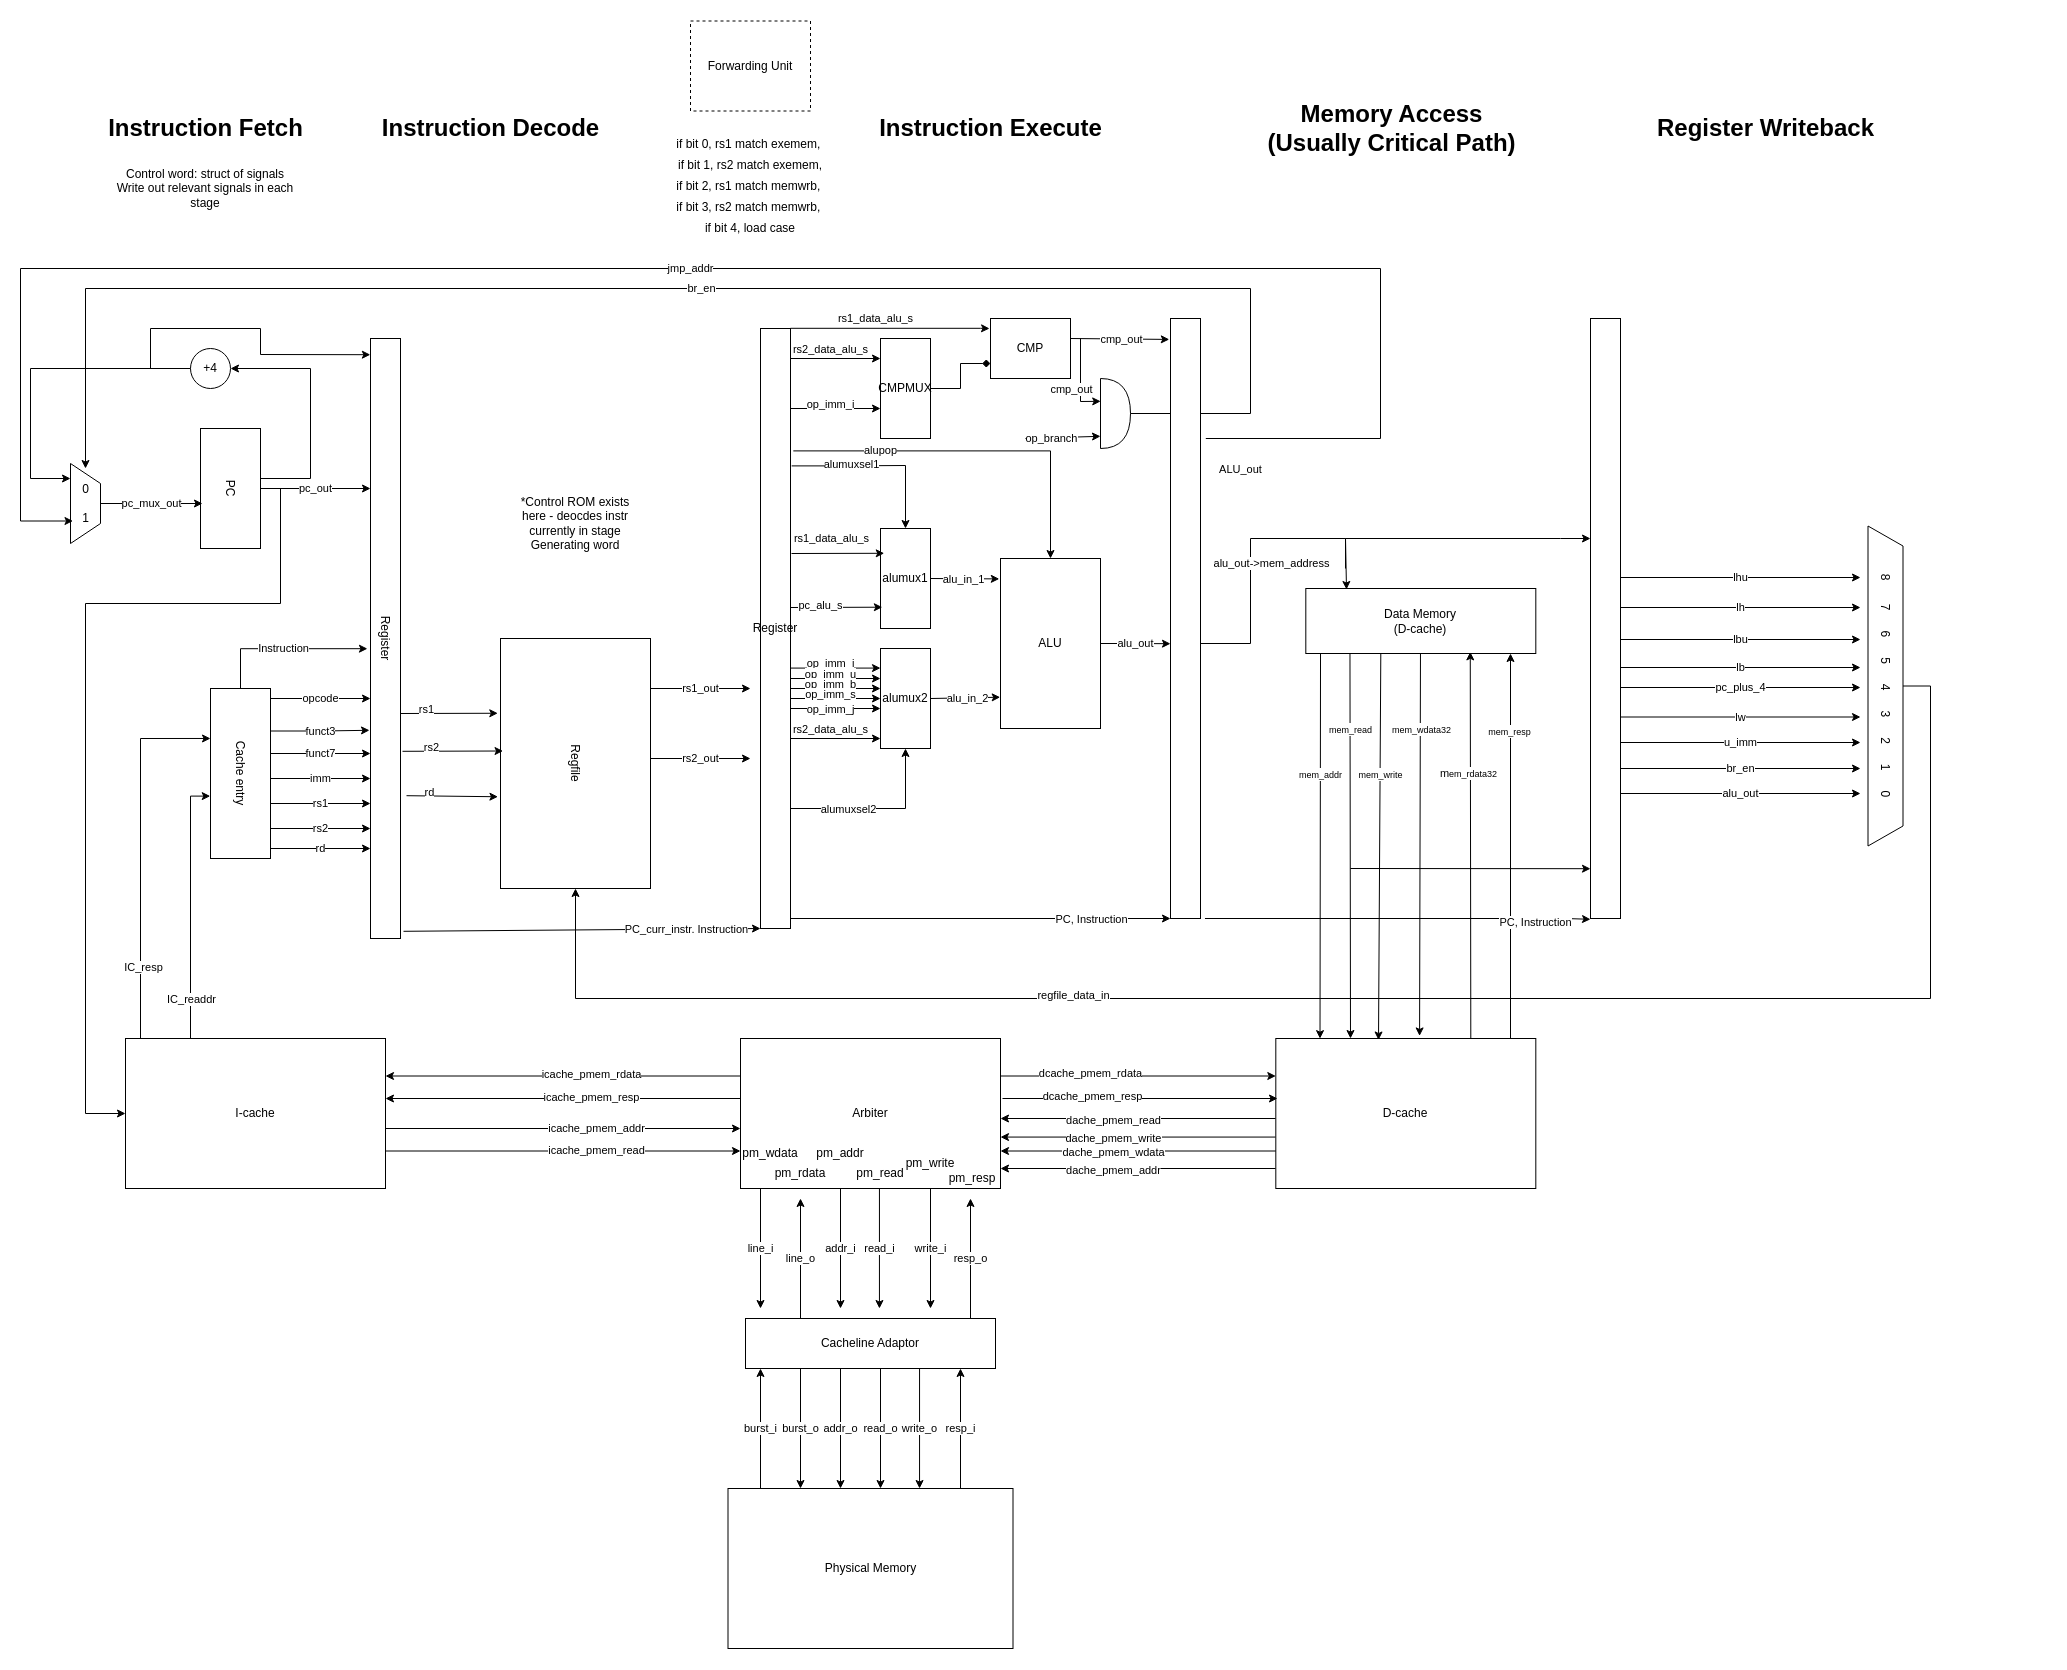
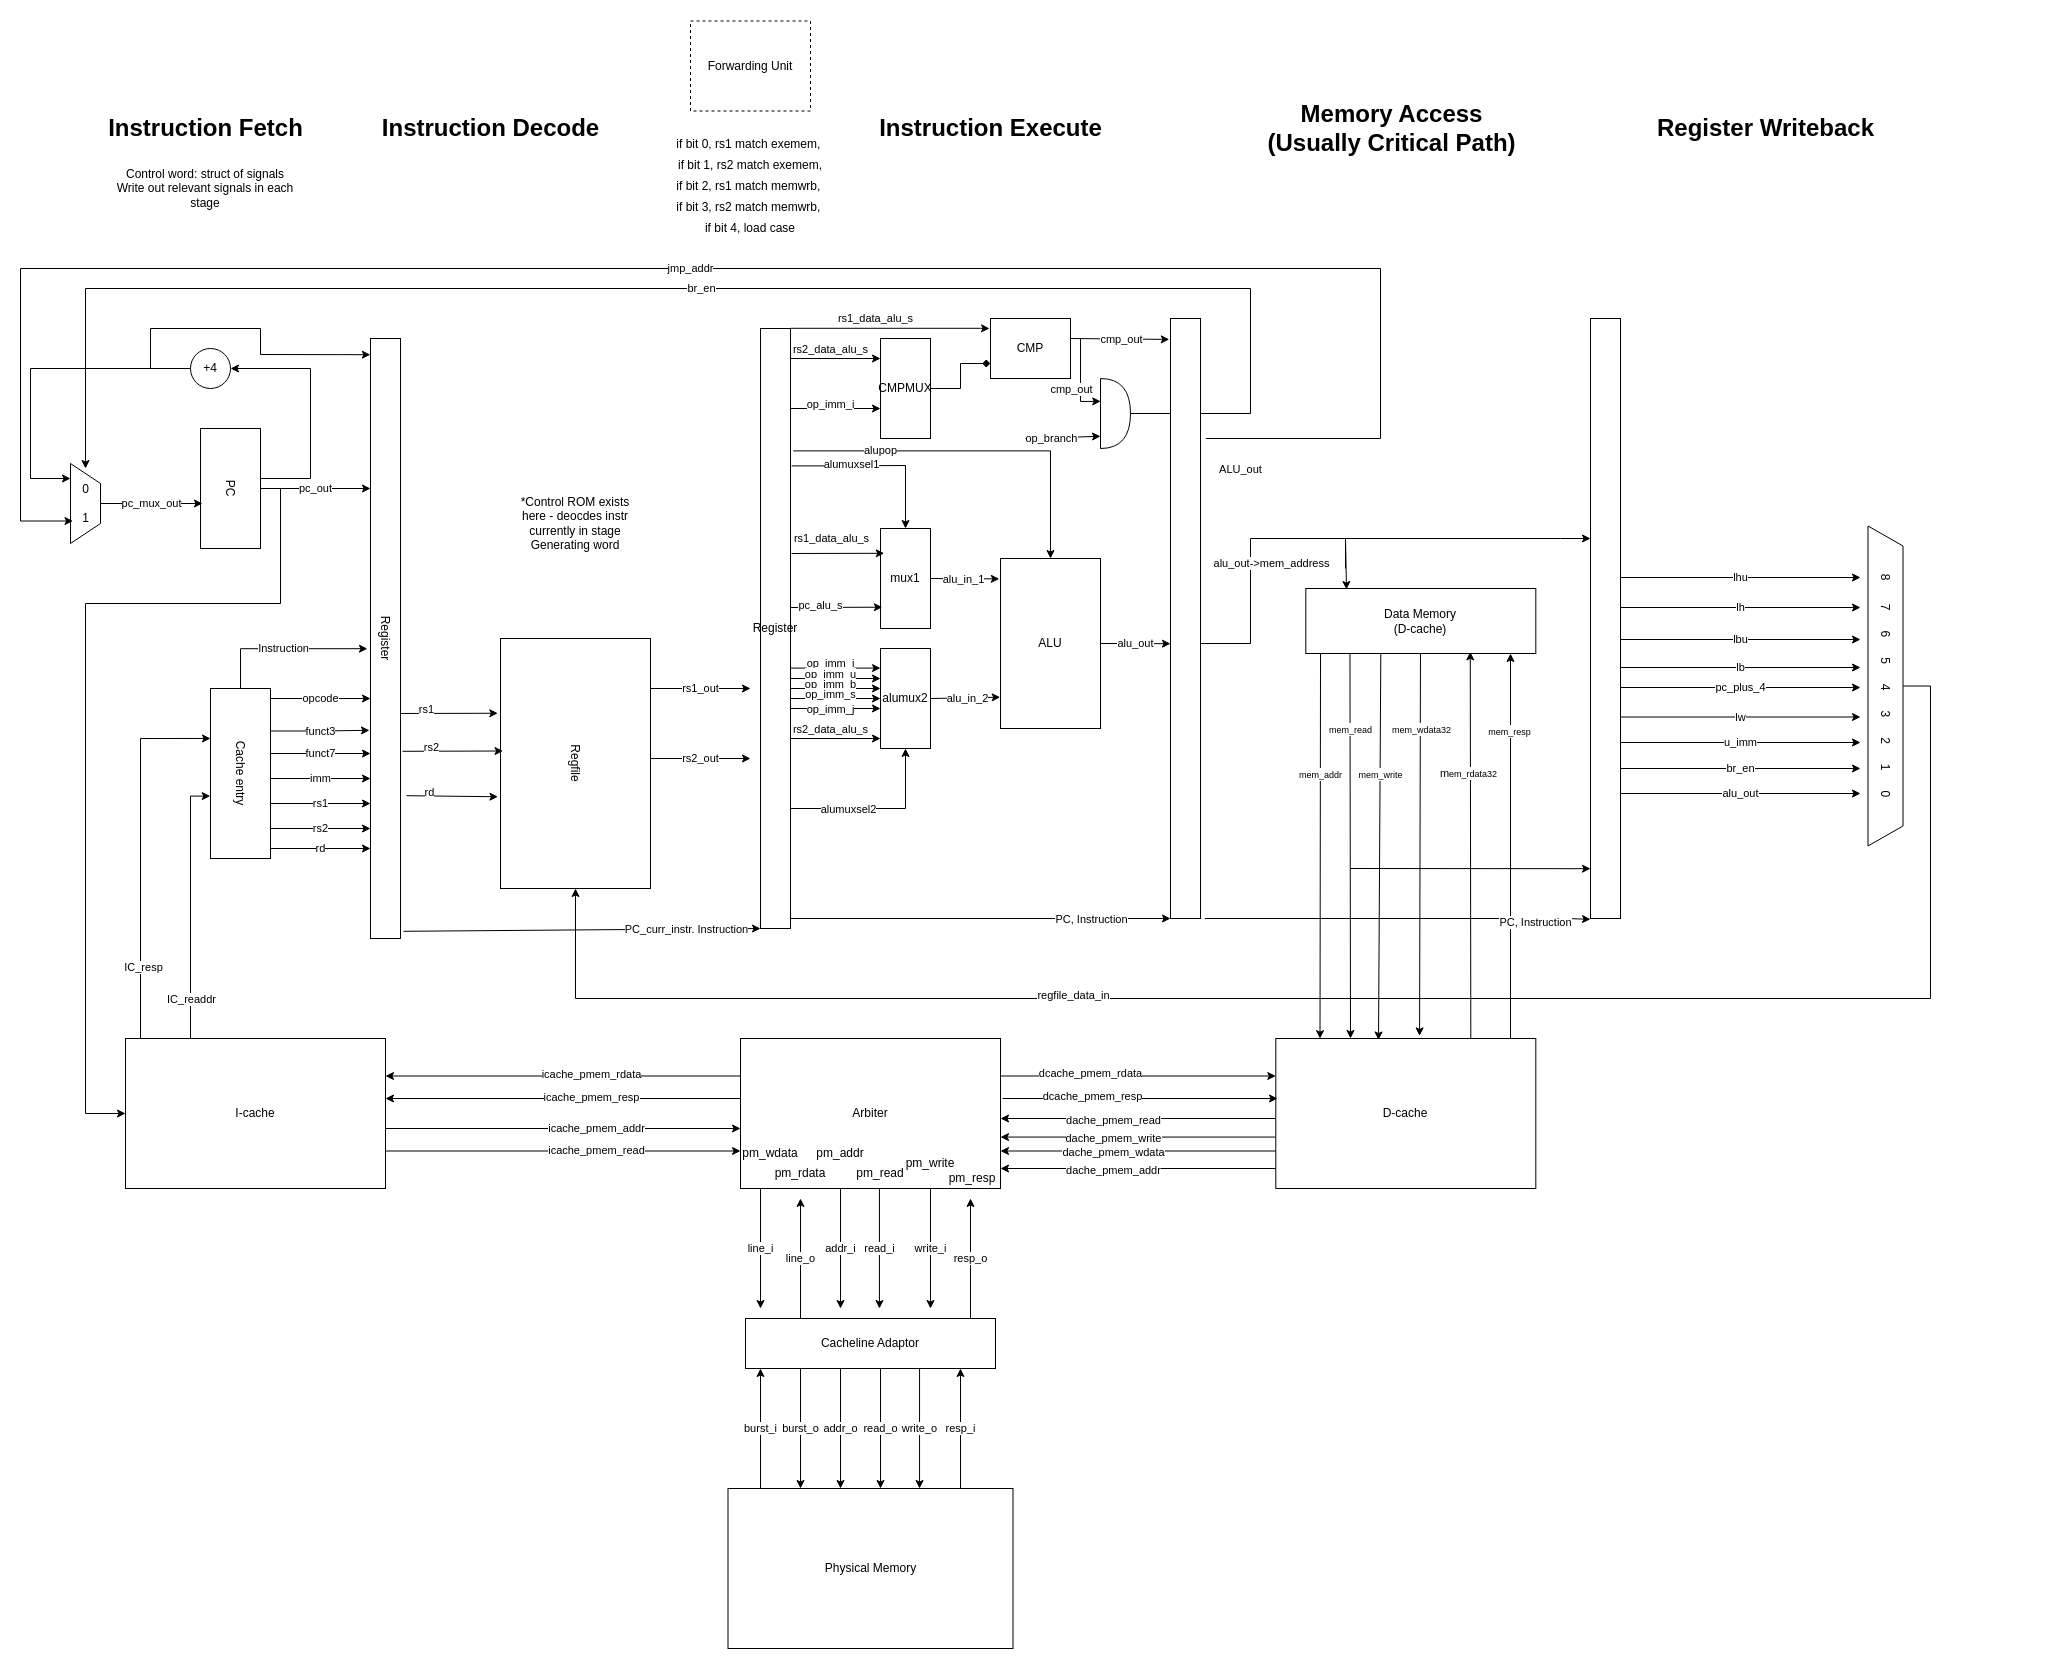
node "alumux1": label "alumux1" -> "mux1"
